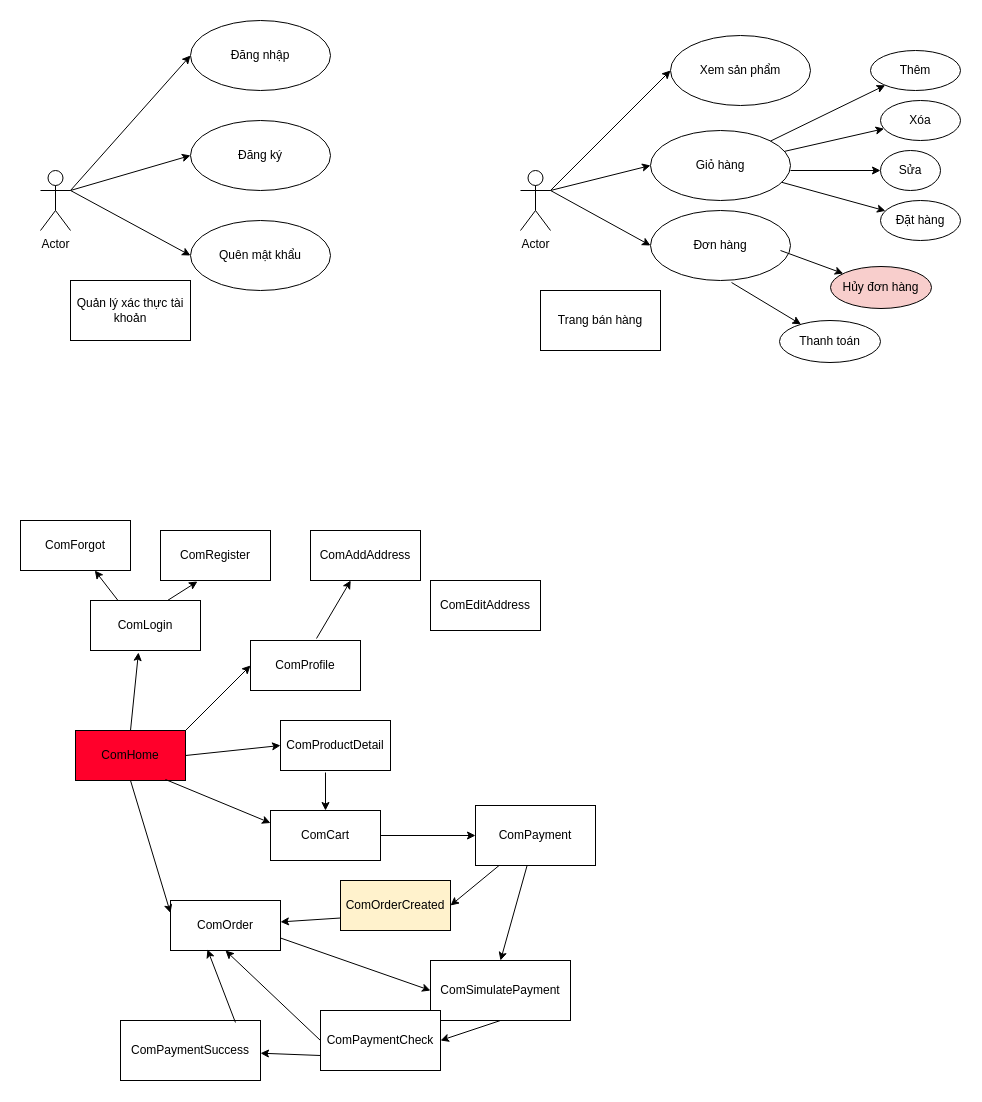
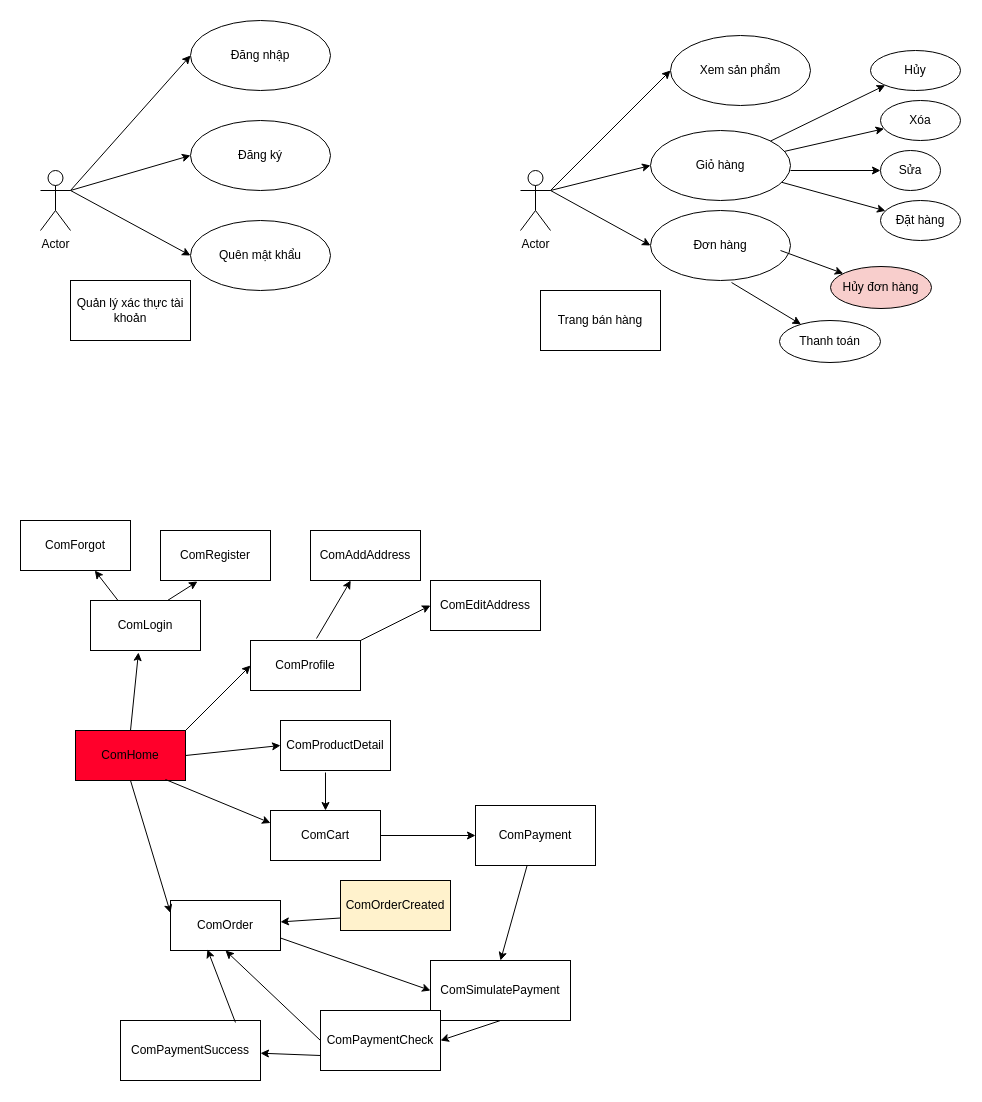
node "Thêm": label "Thêm" -> "Hủy"
edge "ComProfile" -> "ComEditAddress": added
edge "ComPayment" -> "ComOrderCreated": removed
